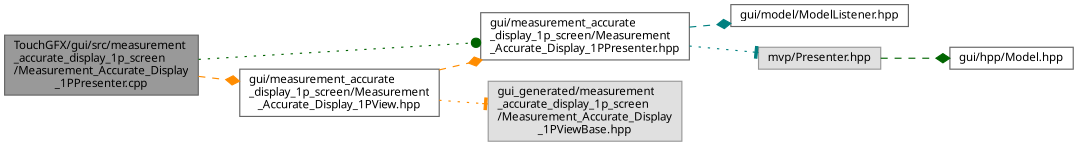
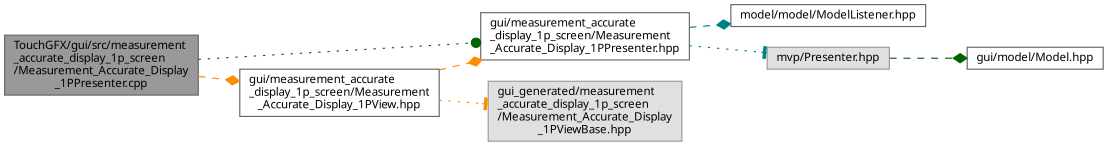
node "gui/model/ModelListener.hpp": label "gui/model/ModelListener.hpp" -> "model/model/ModelListener.hpp"
node "gui/hpp/Model.hpp": label "gui/hpp/Model.hpp" -> "gui/model/Model.hpp"
